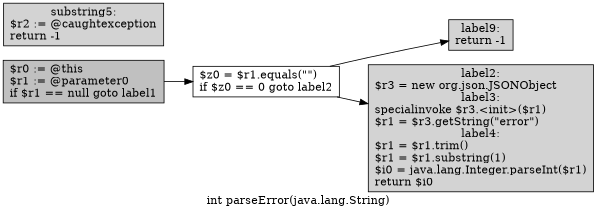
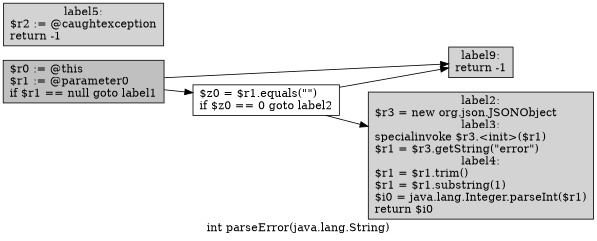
node "substring5: $r2 := @caughtexception return -1": label "substring5: $r2 := @caughtexception return -1" -> "label5: $r2 := @caughtexception return -1"
edge "$r0 := @this $r1 := @parameter0 if $r1 == null goto label1" -> "label9: return -1": added
